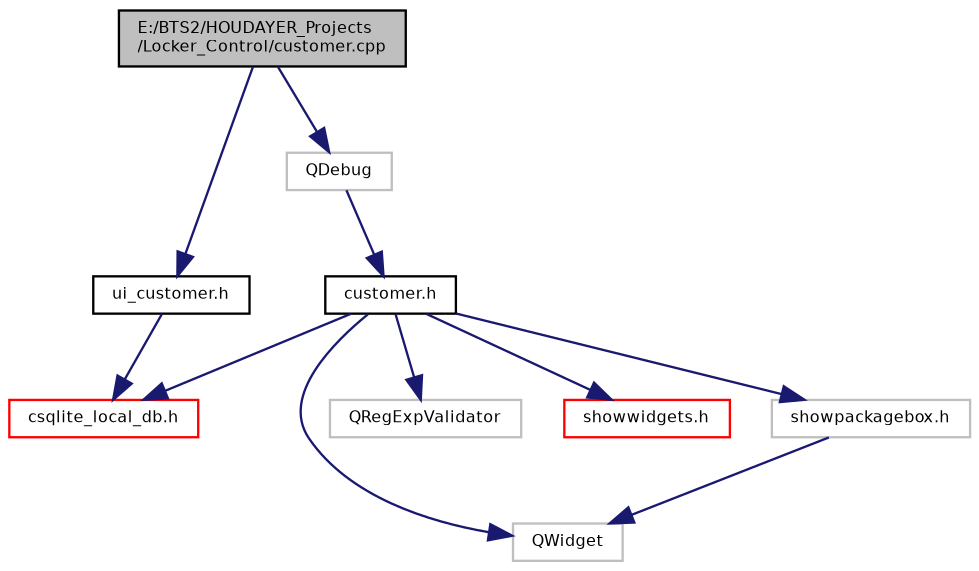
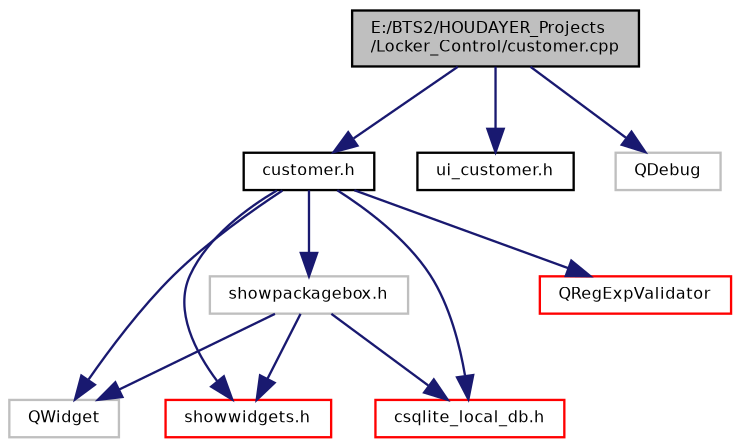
edge "QDebug" -> "customer.h": now "E:/BTS2/HOUDAYER_Projects /Locker_Control/customer.cpp" -> "customer.h"
edge "showpackagebox.h" -> "showwidgets.h": added
edge "ui_customer.h" -> "csqlite_local_db.h": now "showpackagebox.h" -> "csqlite_local_db.h"
node "QRegExpValidator": color grey75 -> red
